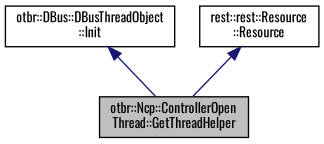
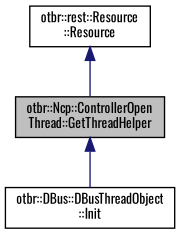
node "rest::rest::Resource ::Resource": label "rest::rest::Resource ::Resource" -> "otbr::rest::Resource ::Resource"
edge "otbr::Ncp::ControllerOpen Thread::GetThreadHelper" -> "otbr::DBus::DBusThreadObject ::Init": reversed
